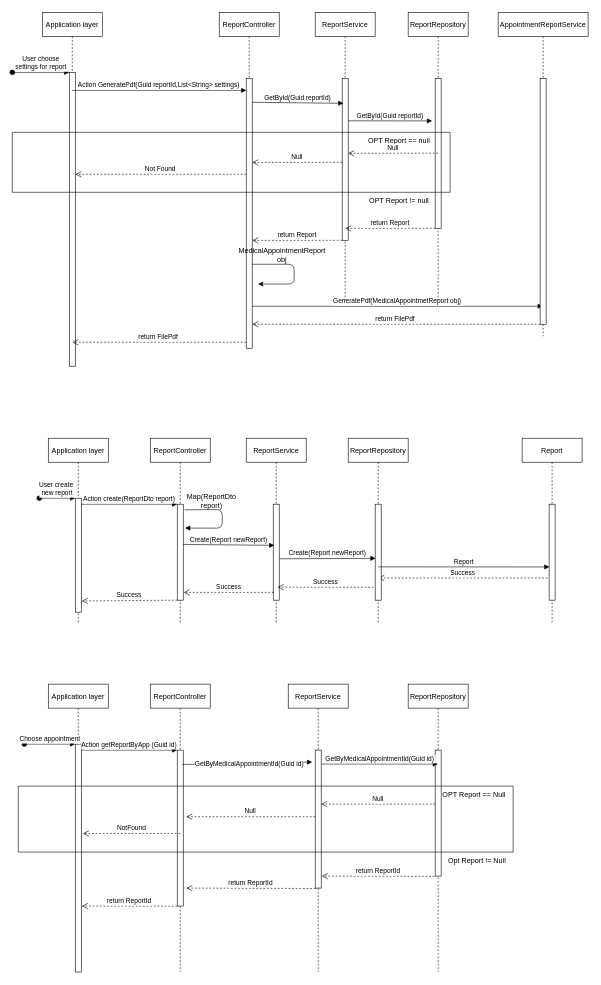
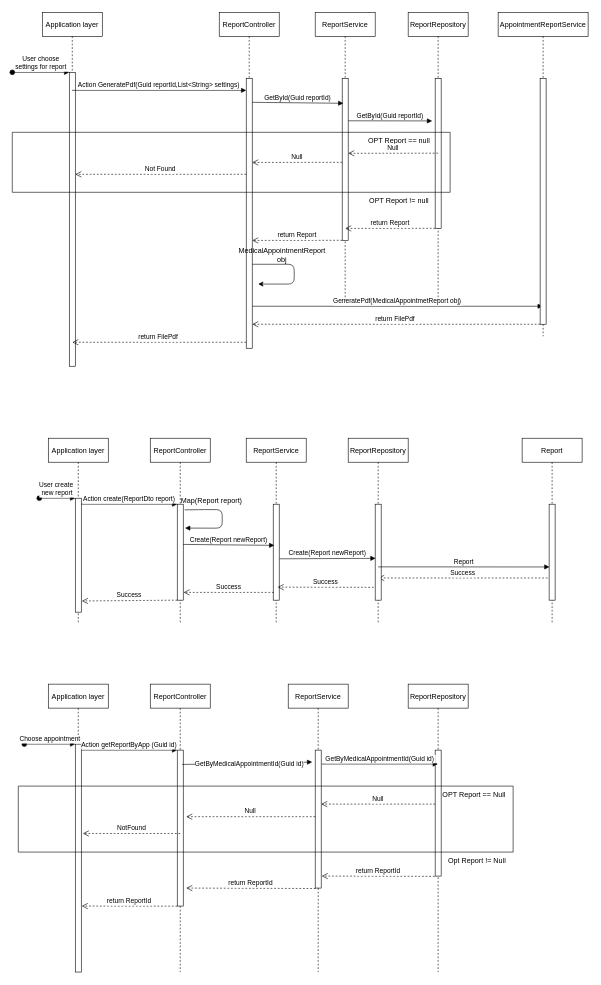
node "Map(ReportDto report)": label "Map(ReportDto report)" -> "Map(Report report)"
